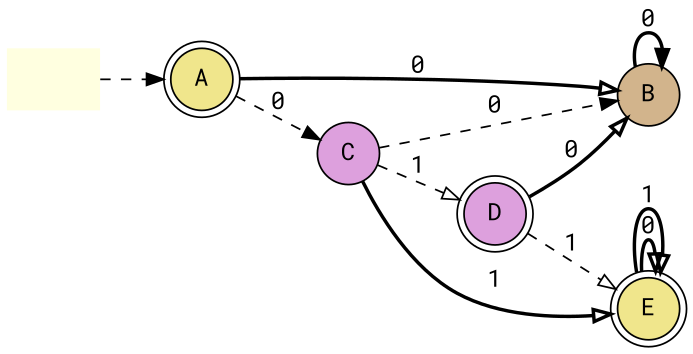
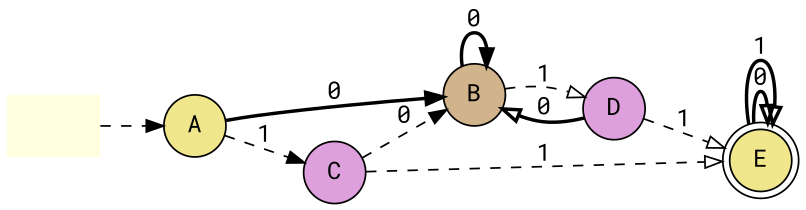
node "A": shape doublecircle -> circle
edge "A" -> "B": arrowhead onormal -> normal
edge "A" -> "C": label "0" -> "1"
edge "C" -> "D": now "B" -> "D"
node "D": shape doublecircle -> circle
edge "C" -> "E": style bold -> dashed
